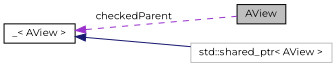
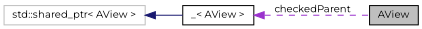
edge "std::shared_ptr< AView >" -> "_< AView >": reversed
